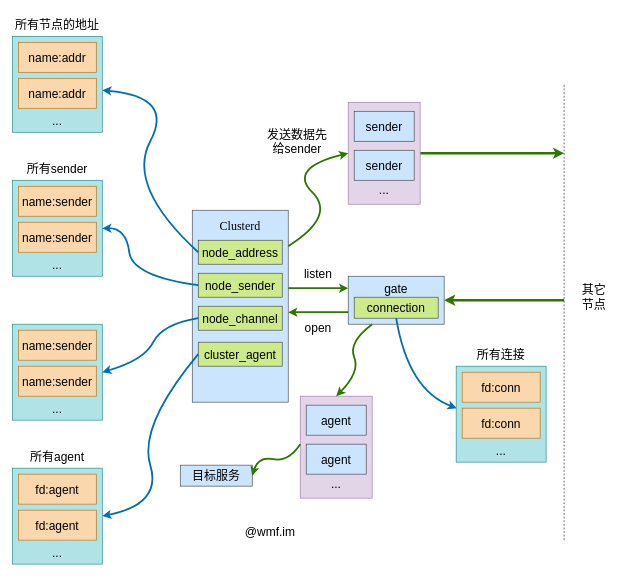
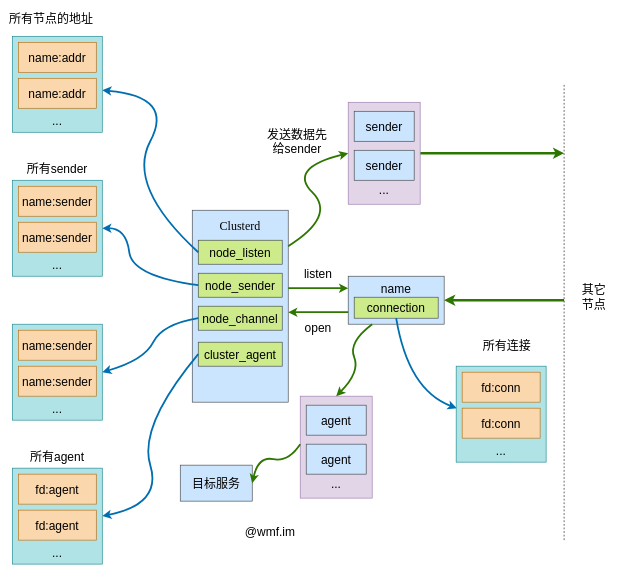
node "所有节点的地址": moved (57, 24) -> (51, 18)
node "node_address": label "node_address" -> "node_listen"
node "gate": label "gate" -> "name"
node "所有连接": moved (501, 354) -> (507, 345)
node "目标服务": size 72x21 -> 72x36
